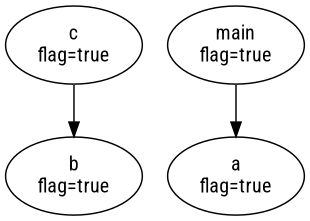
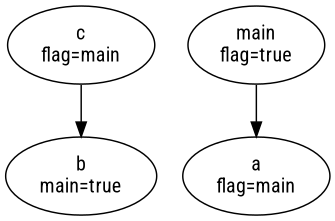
node "c flag=true": label "c flag=true" -> "c flag=main"
node "b flag=true": label "b flag=true" -> "b main=true"
node "a flag=true": label "a flag=true" -> "a flag=main"
